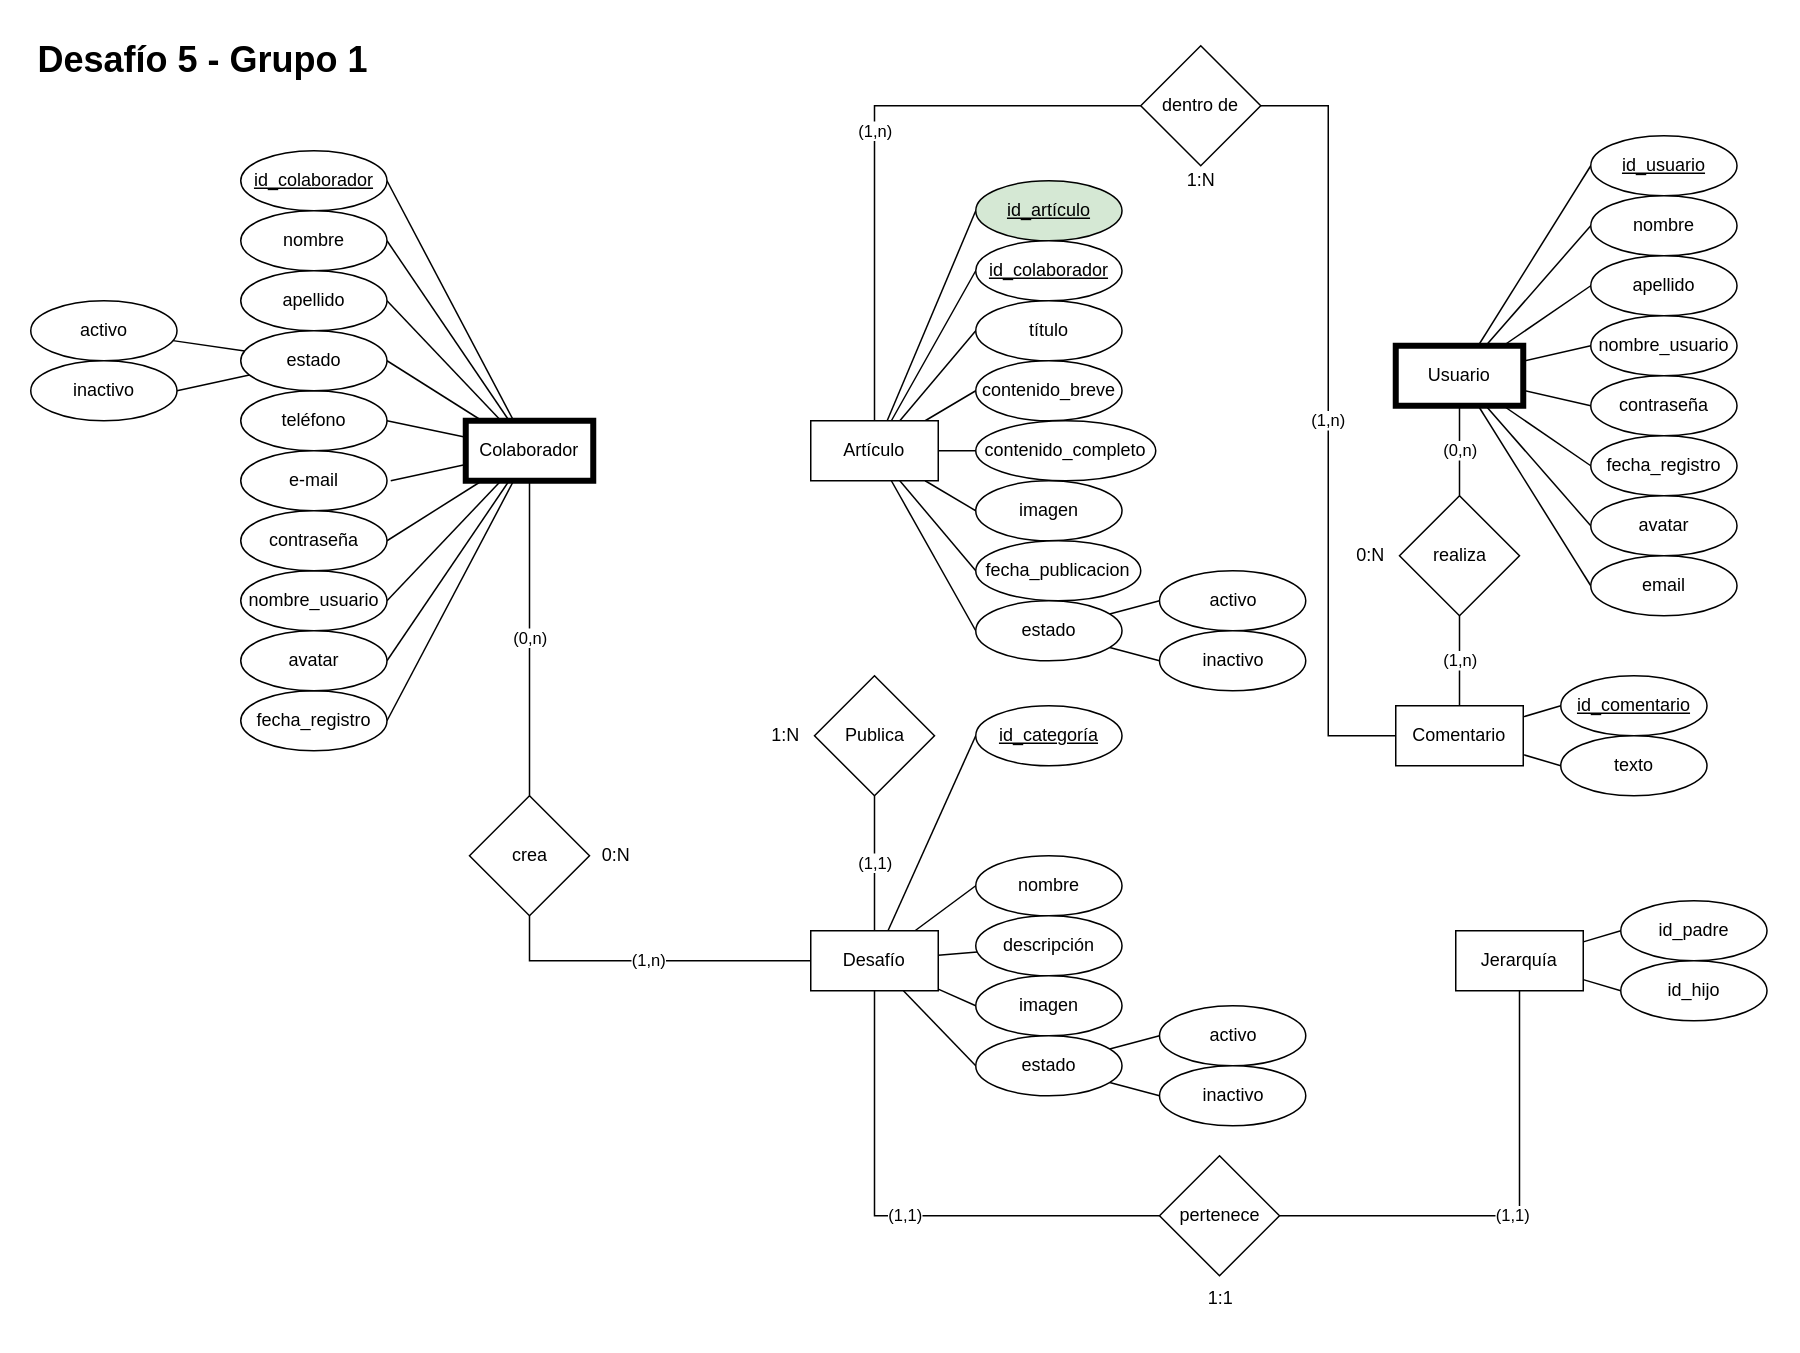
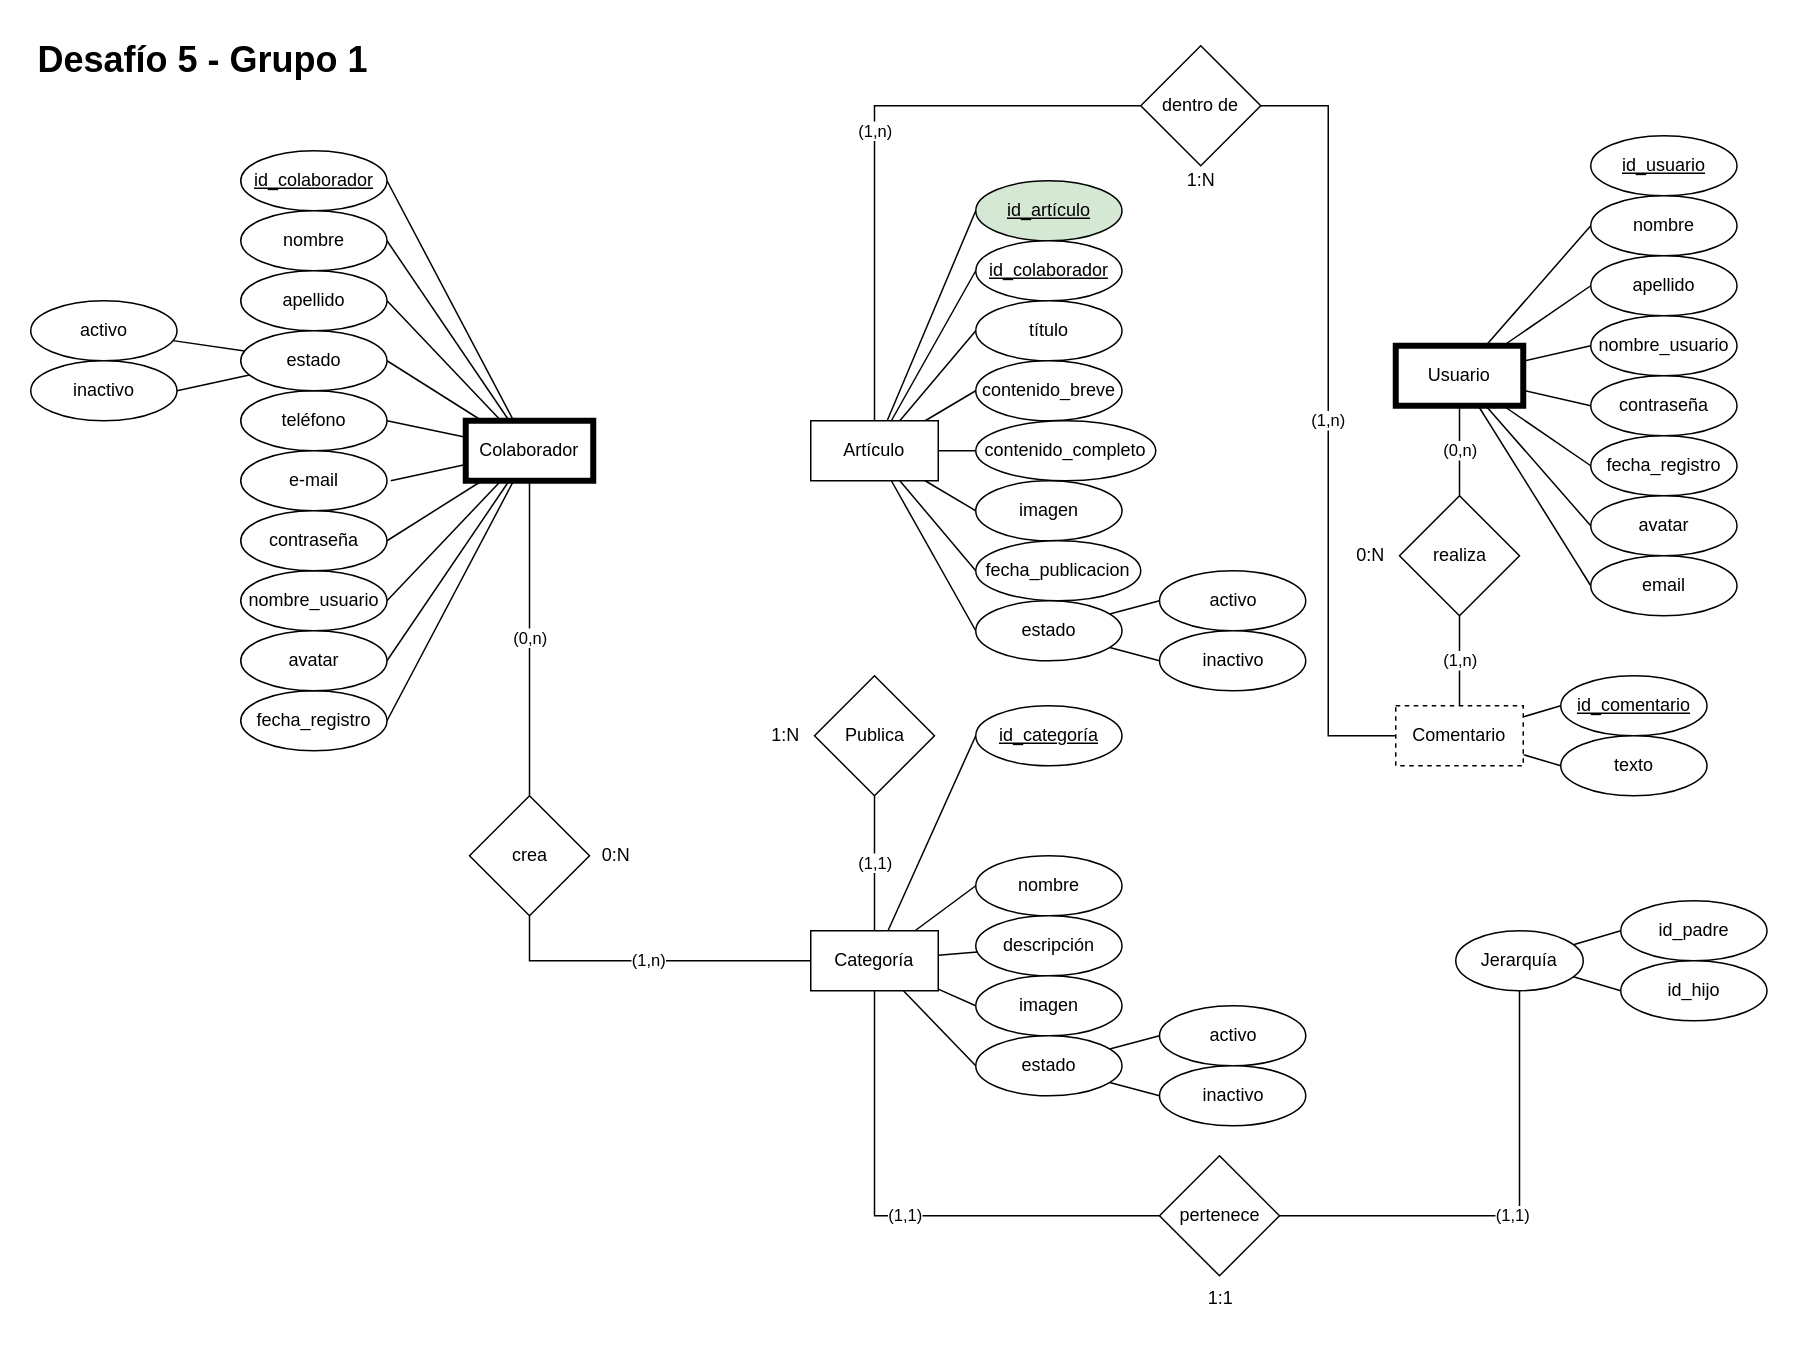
edge "id_usuario" -- "Usuario": removed
node "Comentario": style solid -> dashed
node "Desafío": label "Desafío" -> "Categoría"
node "Jerarquía": shape rectangle -> ellipse
